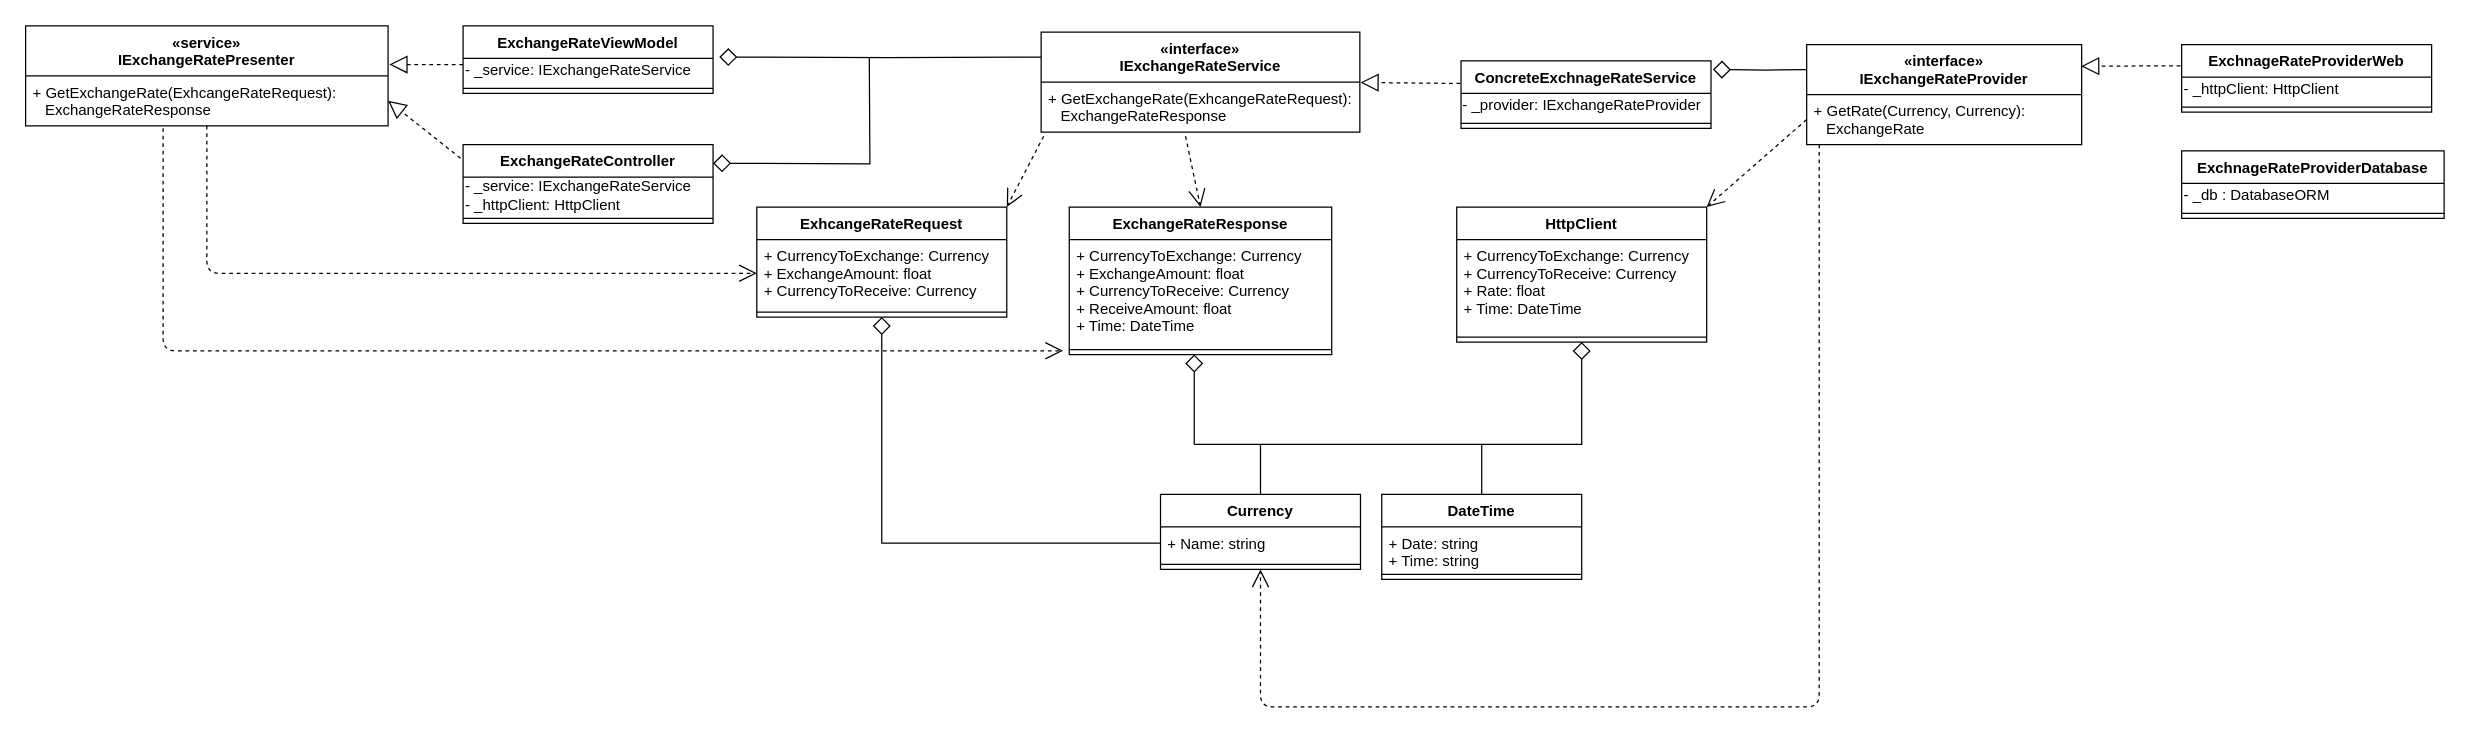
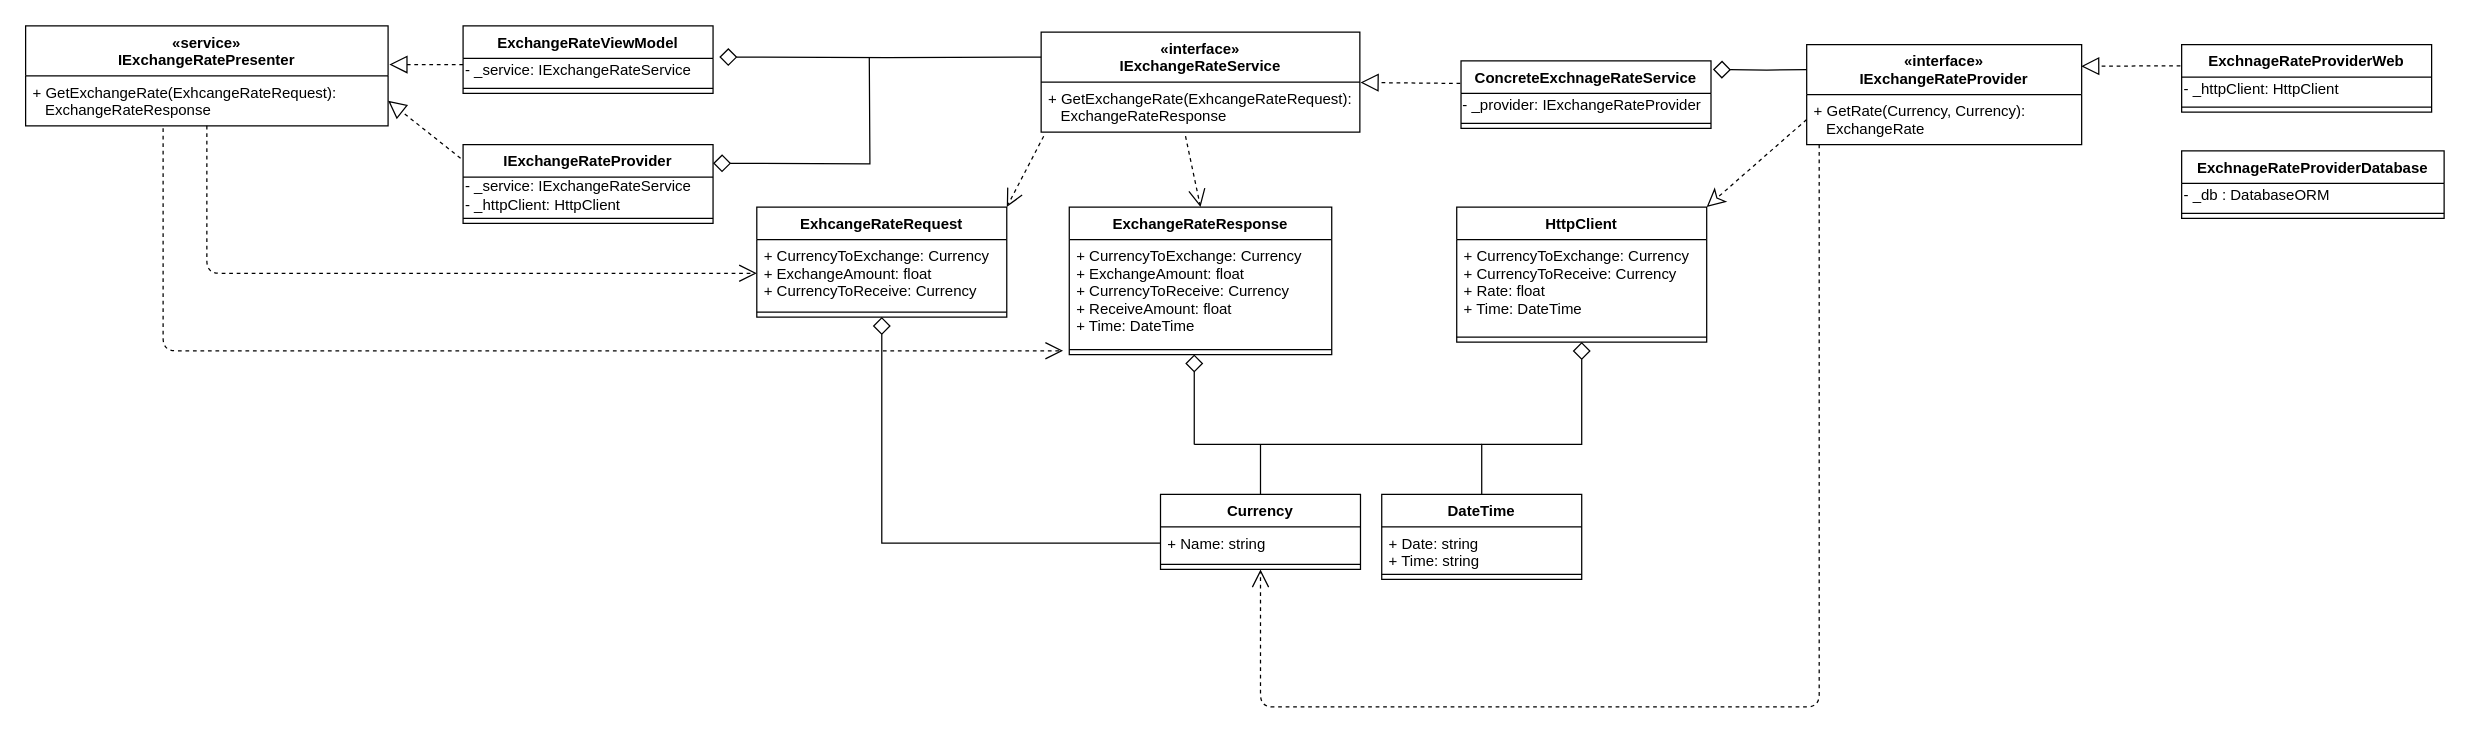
node "ExchangeRateController": label "ExchangeRateController" -> "IExchangeRateProvider"
edge "+ GetRate(Currency, Currency): ExchangeRate" -> "HttpClient": arrowhead open -> classic
